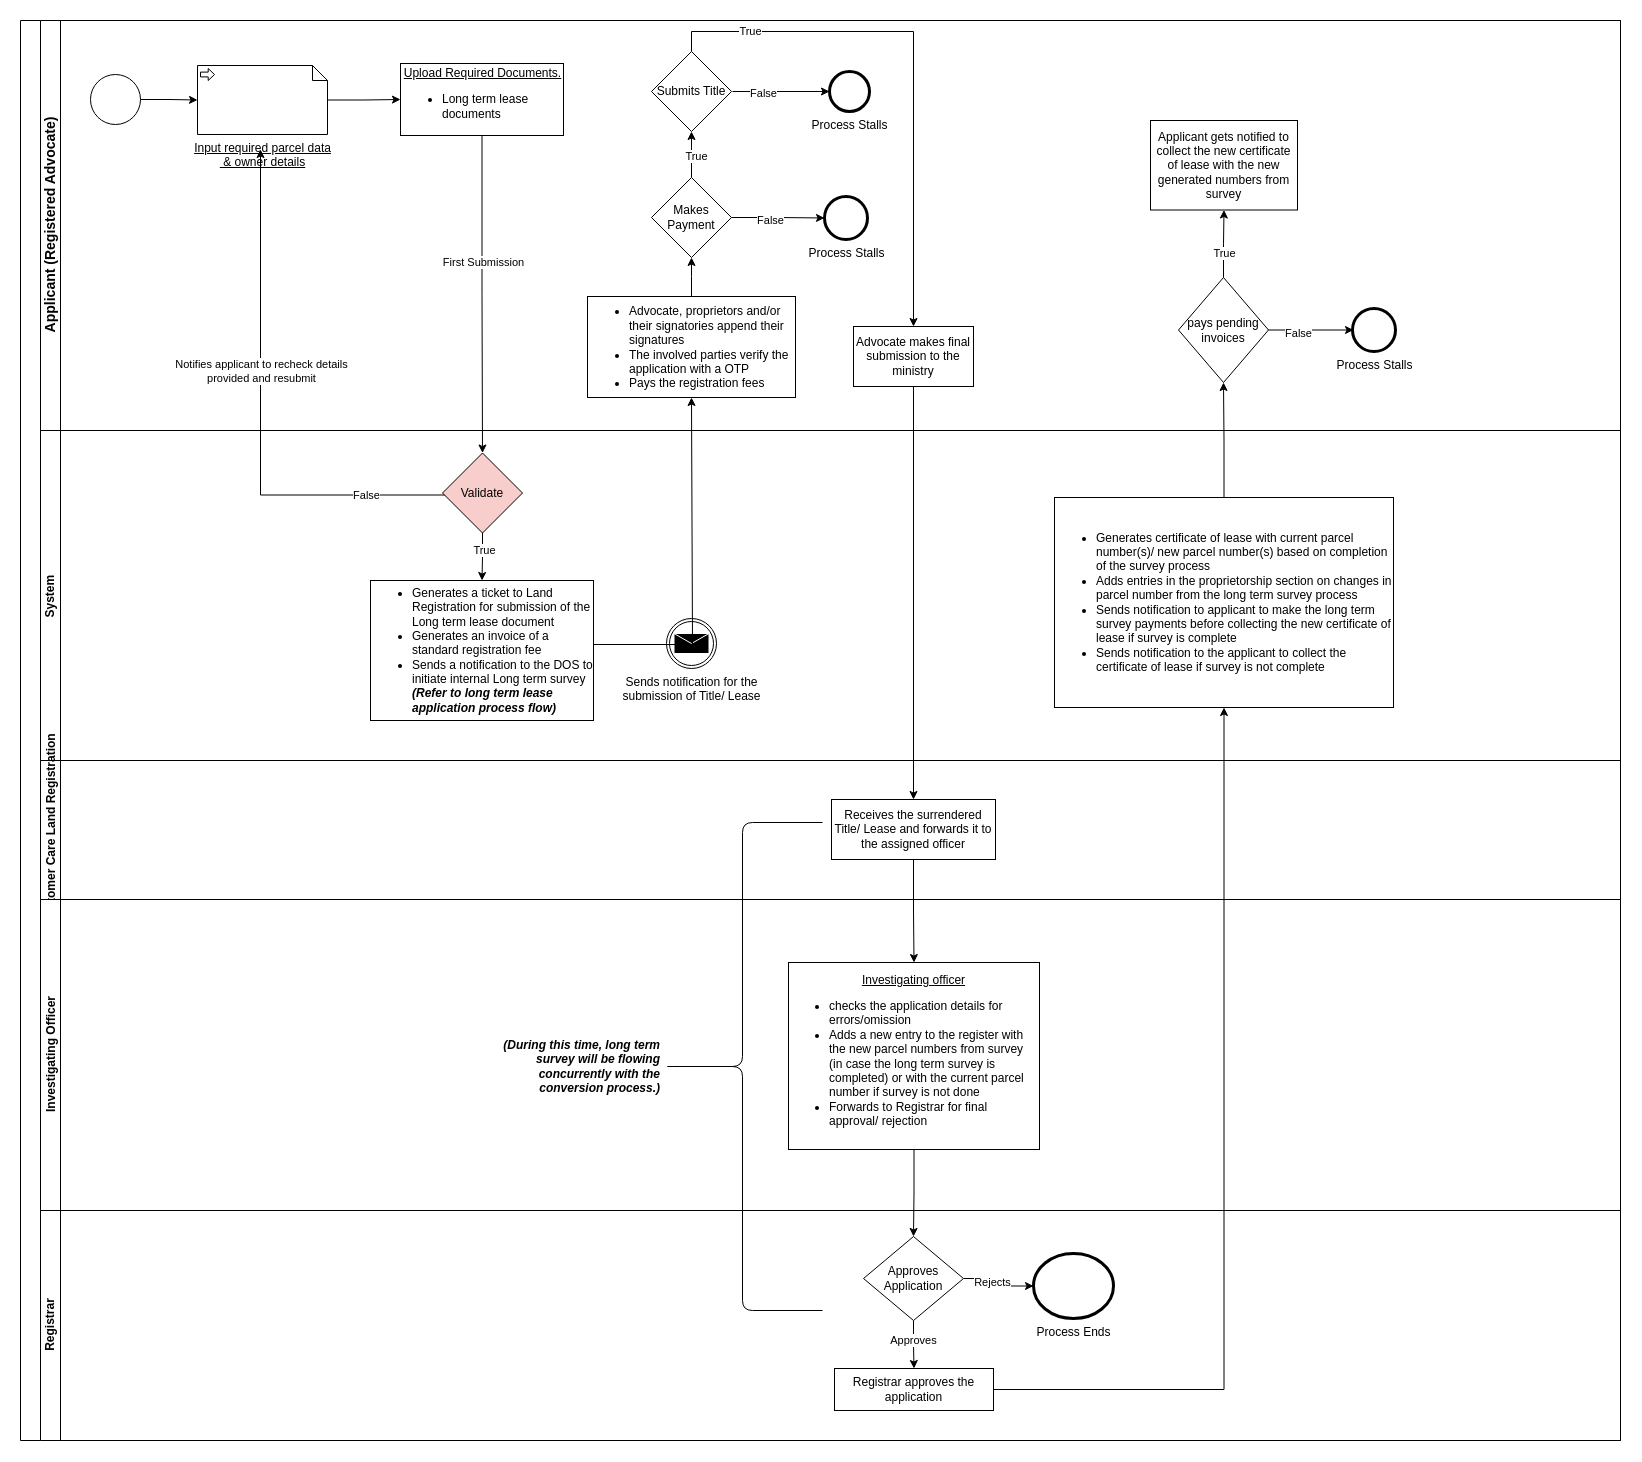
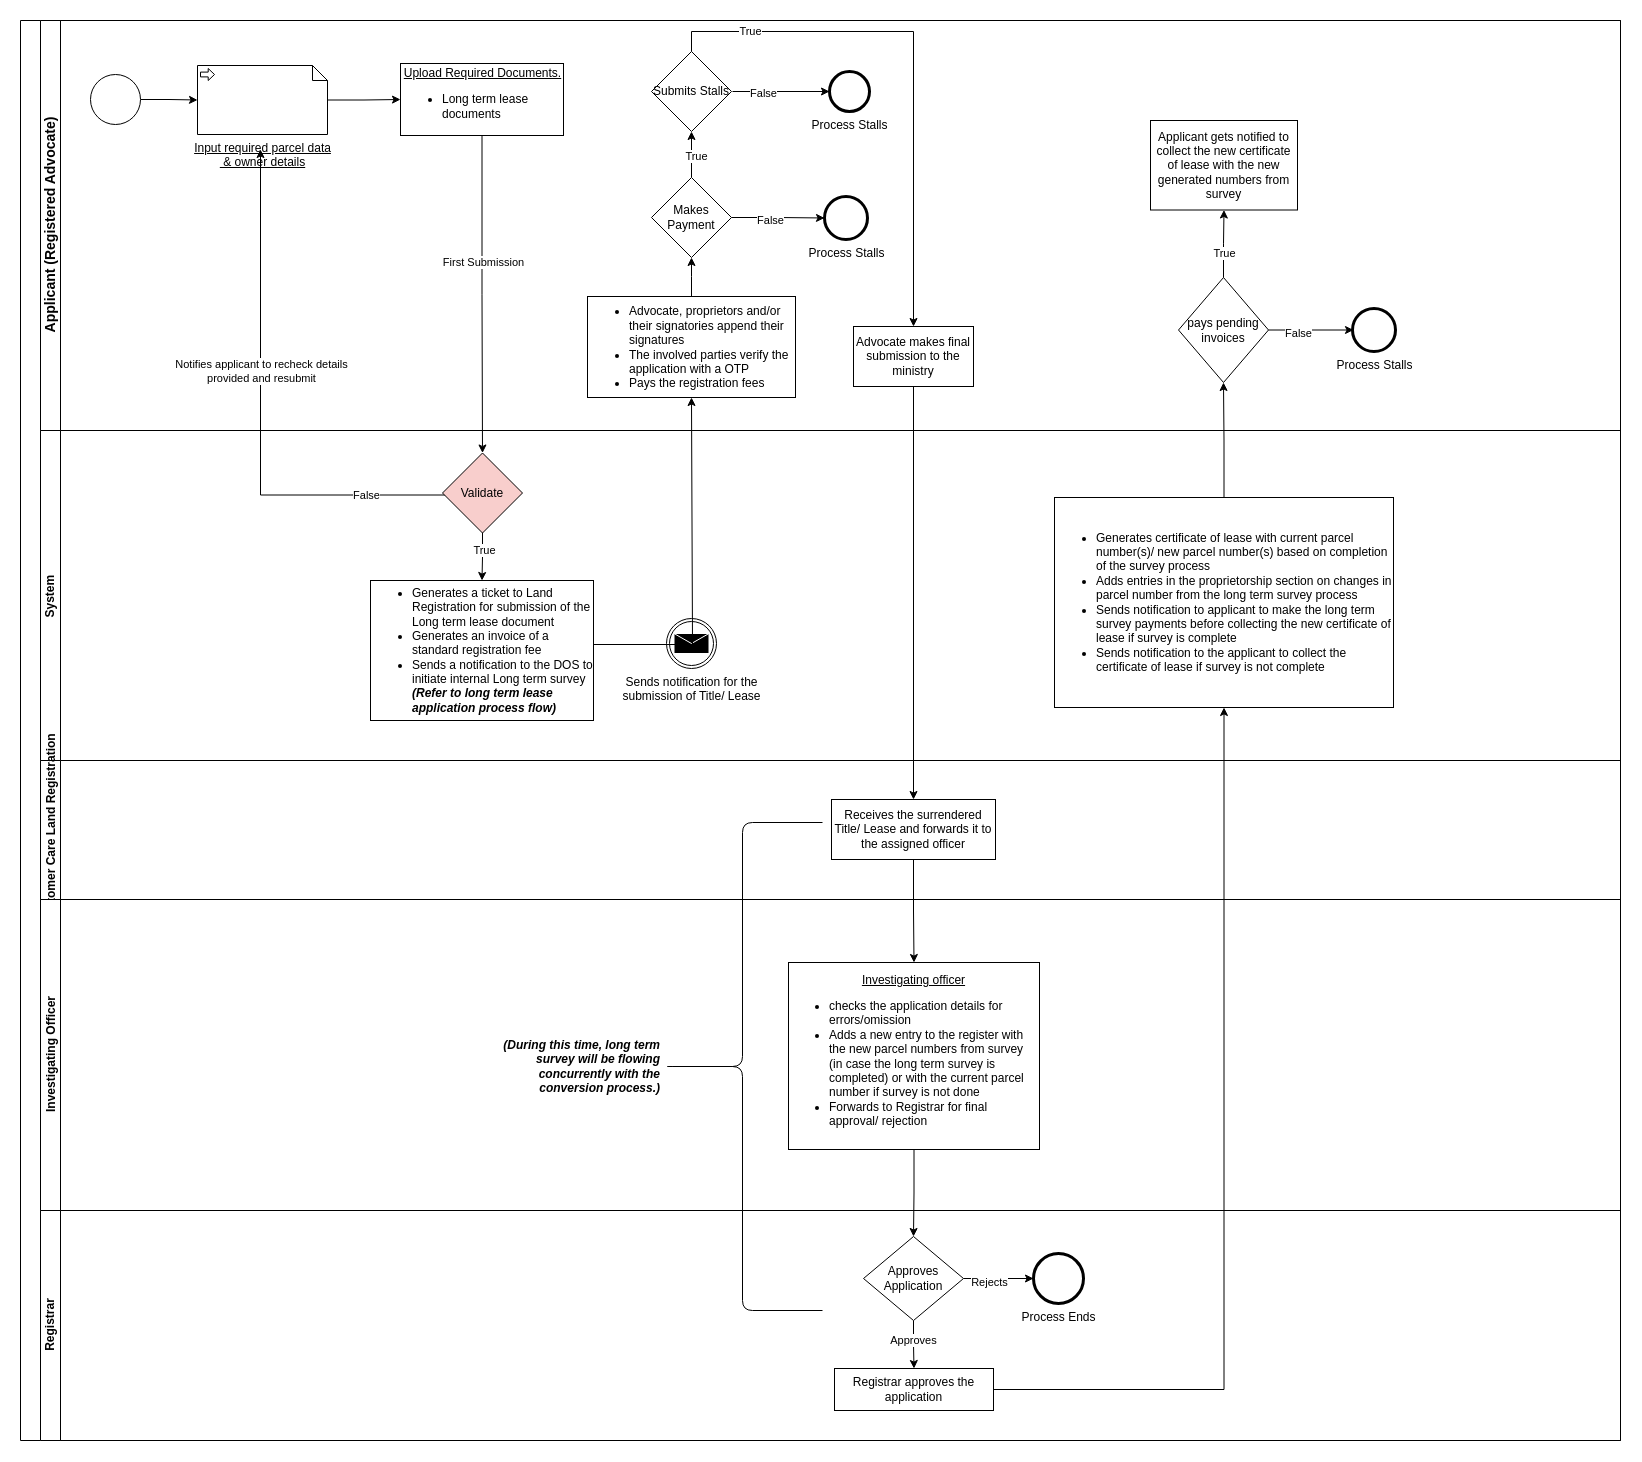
node "Submits Title": label "Submits Title" -> "Submits Stalls"
node "Process Ends": size 80x65 -> 50x50
